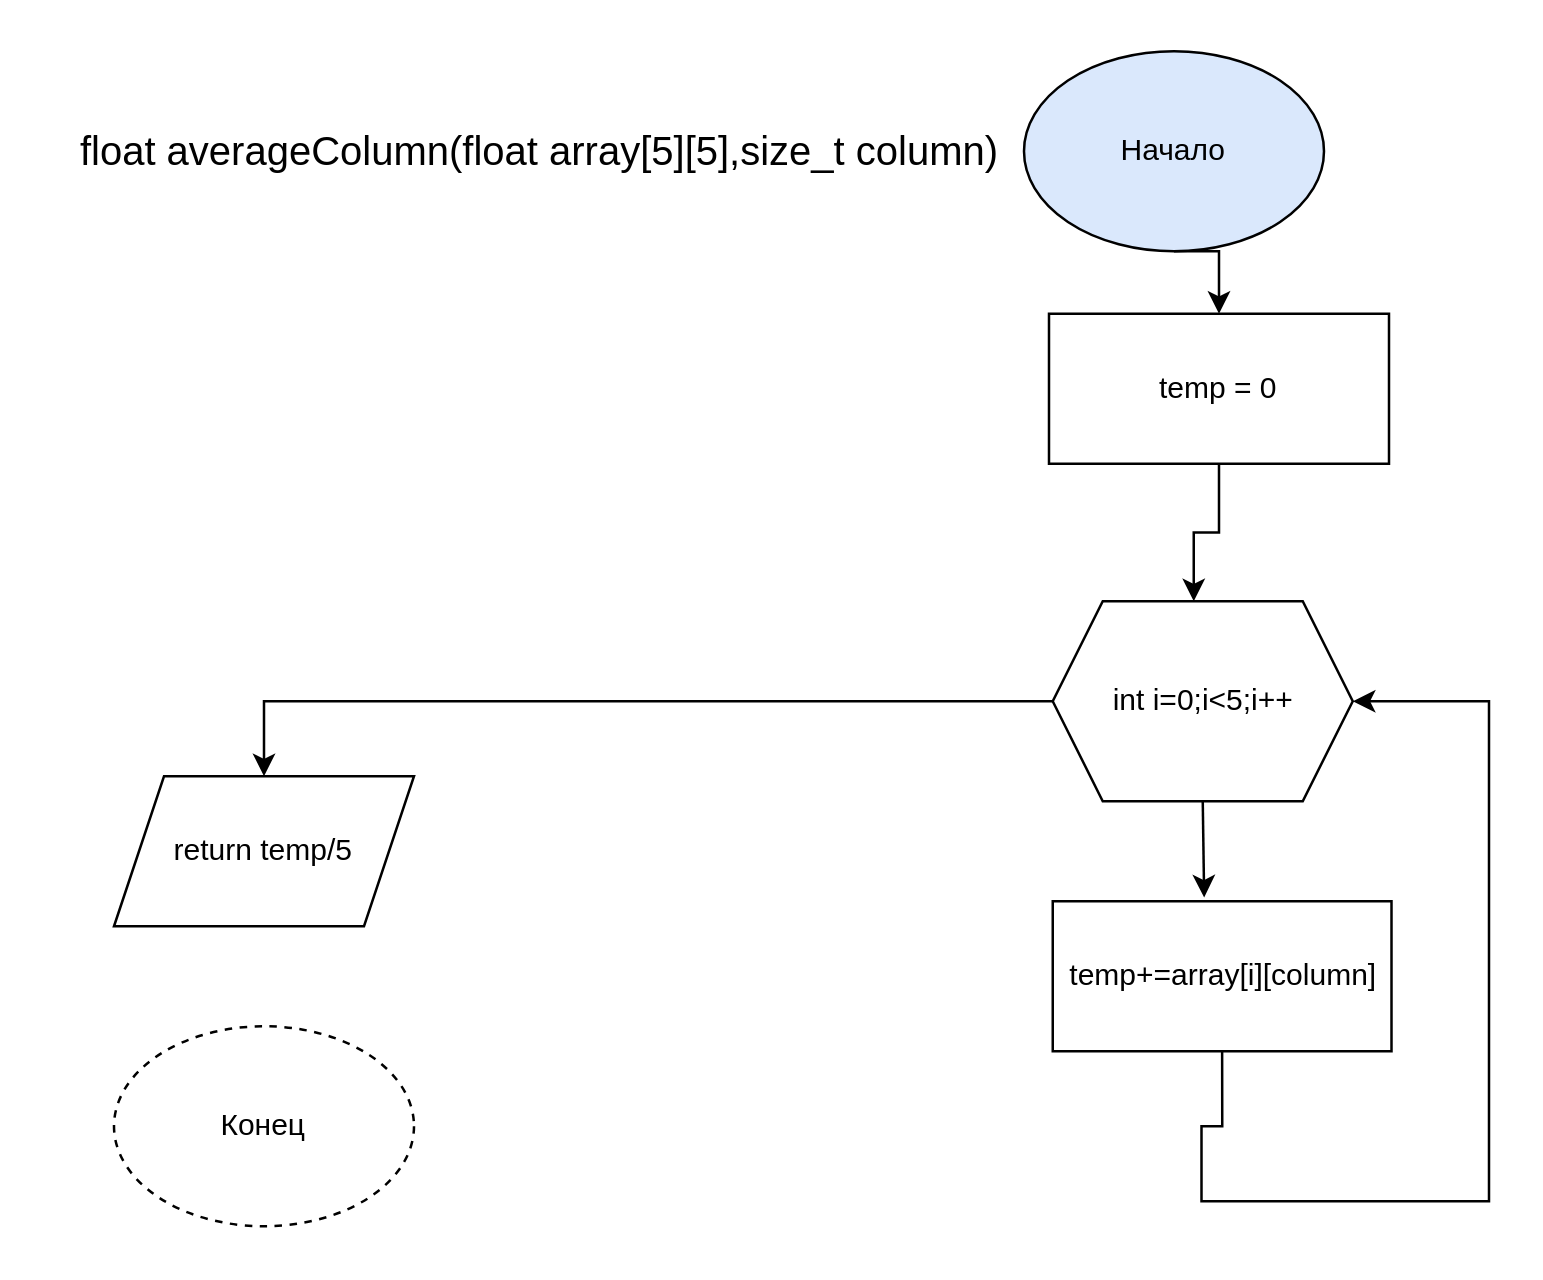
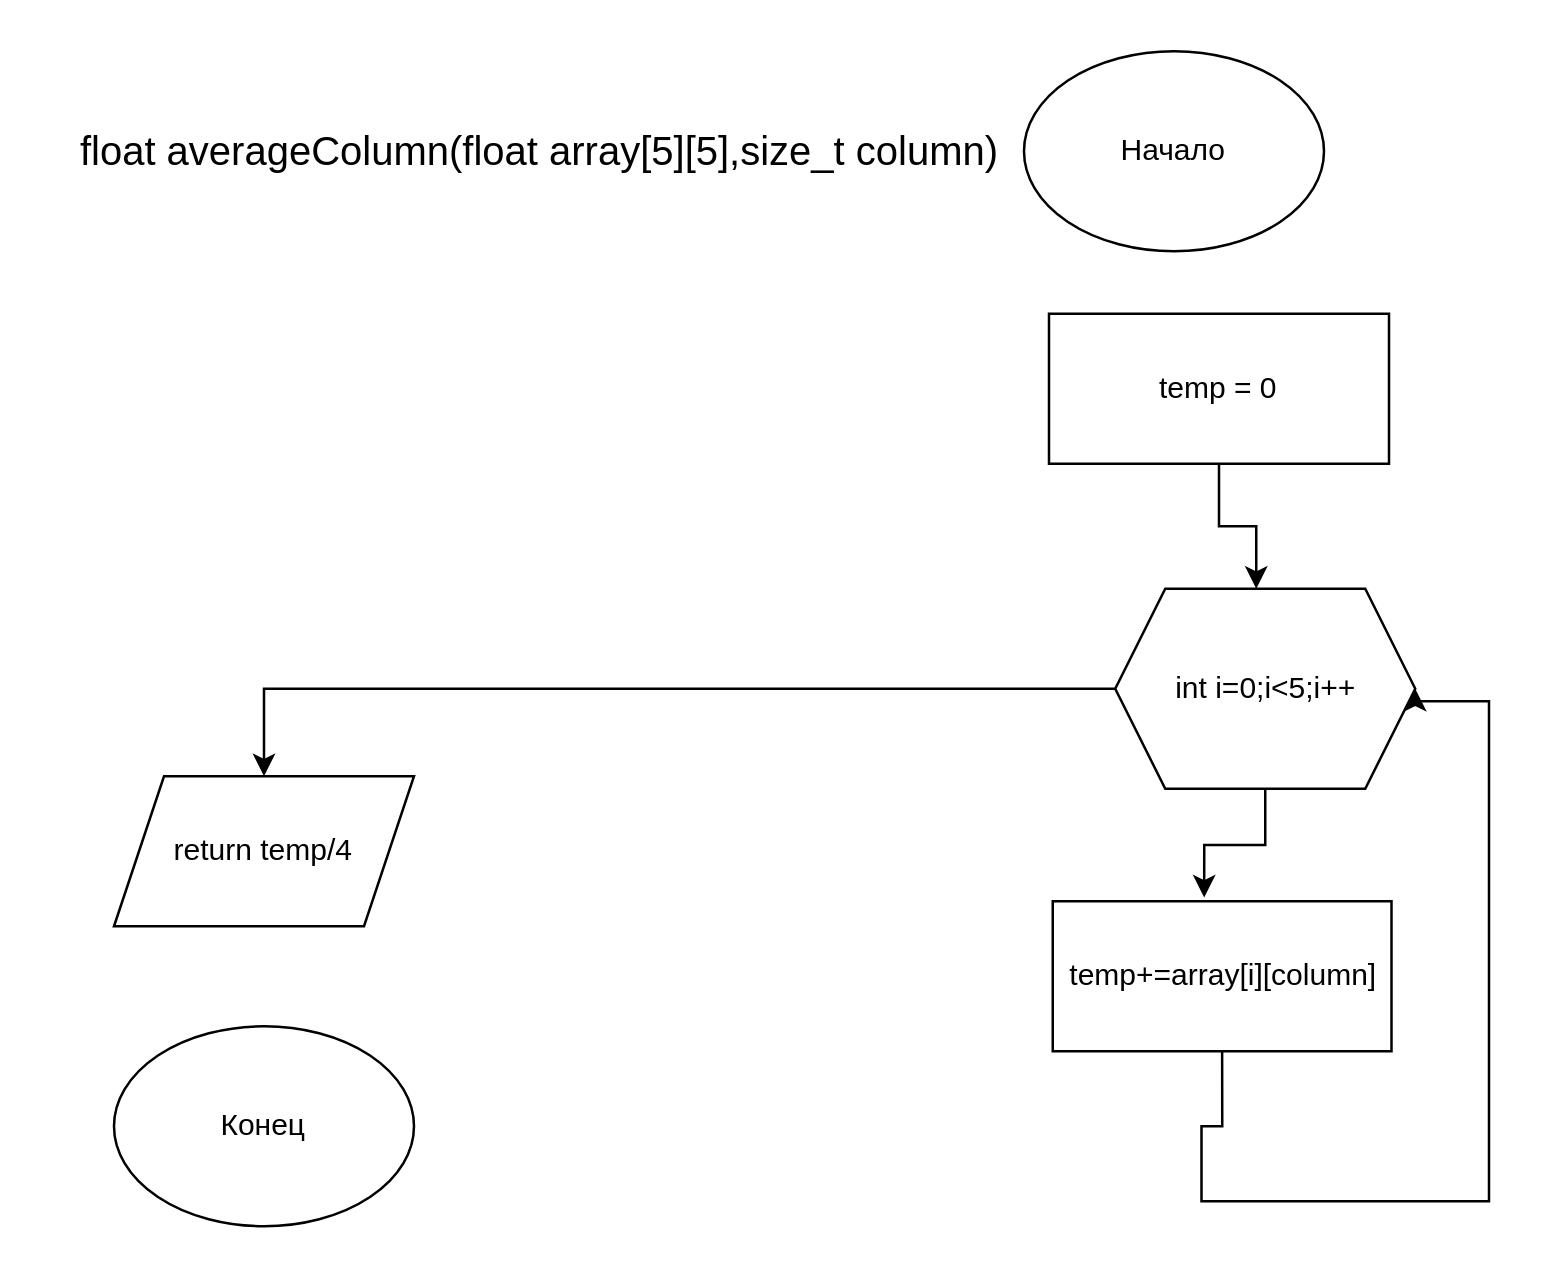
node "Начало": fillcolor #dae8fc -> #ffffff
edge "Начало" -> "temp = 0": removed
node "int i=0;i<5;i++": moved (1203, 701) -> (1265, 689)
node "return temp/5": label "return temp/5" -> "return temp/4"
node "Конец": style dashed -> solid
